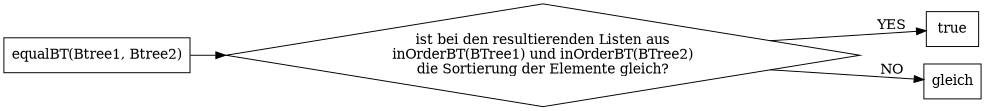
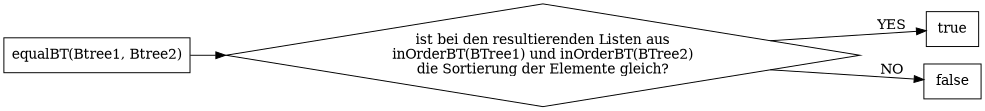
node "gleich": label "gleich" -> "false"
